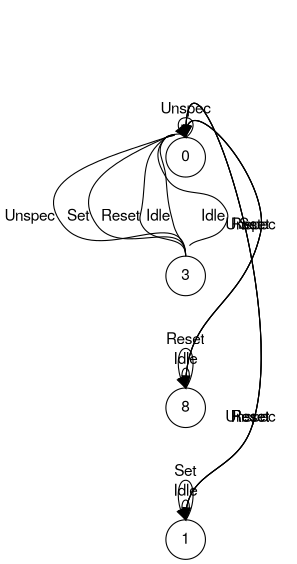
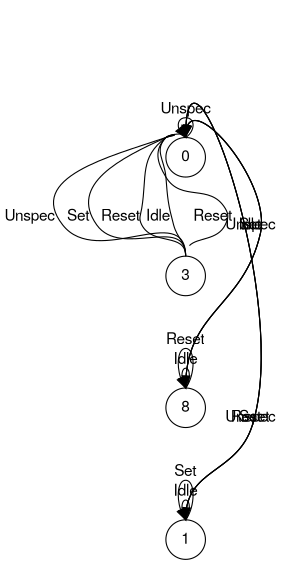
edge "0" -> "3": label "Idle" -> "Reset"
edge "0" -> "8": label "Reset" -> "Idle"
edge "0" -> "1": label "Reset" -> "Set"
